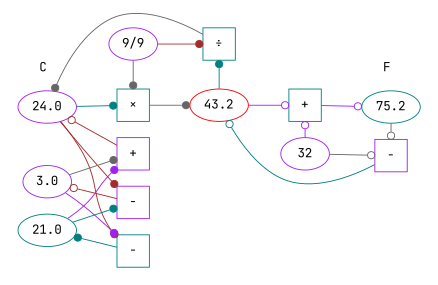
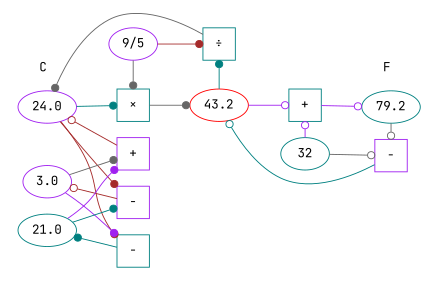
node "9/9": label "9/9" -> "9/5"
node "75.2": label "75.2" -> "79.2"
node "32": color purple -> teal
